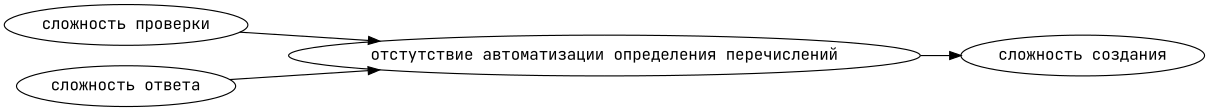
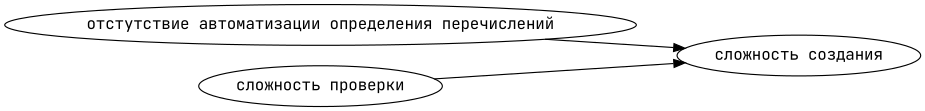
edge "сложность проверки" -> "отстутствие автоматизации определения перечислений": now "сложность проверки" -> "сложность создания"
node "сложность ответа": removed
